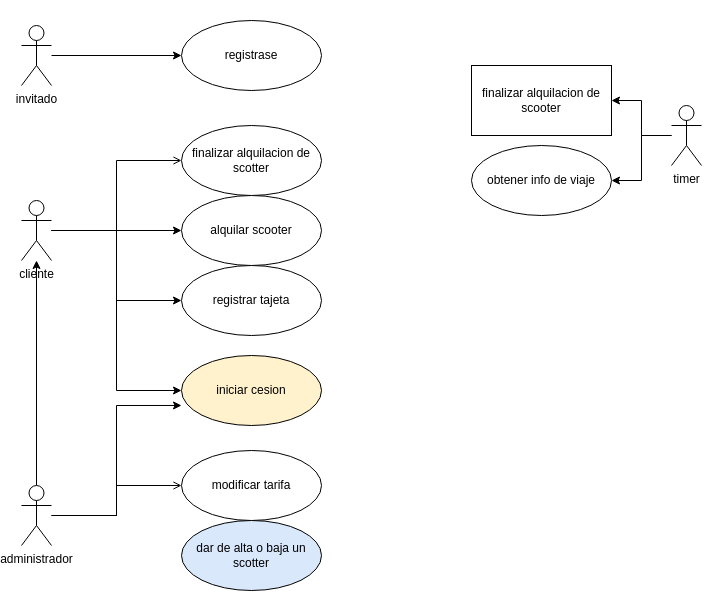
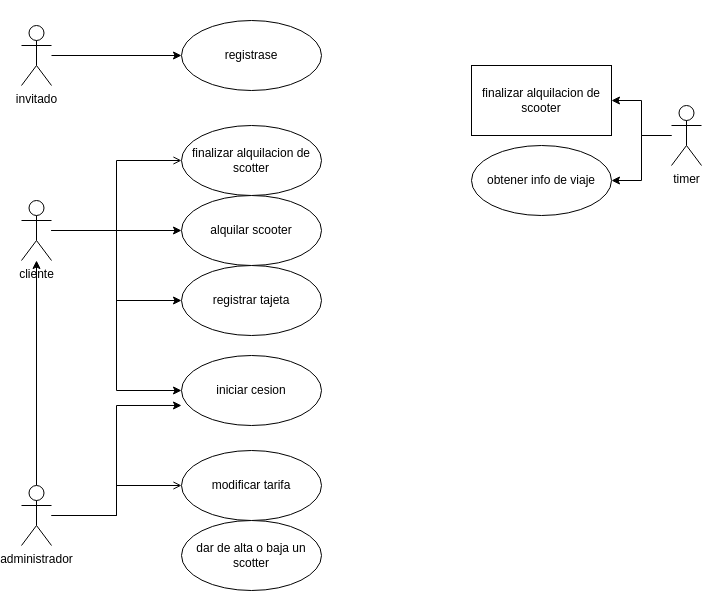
node "iniciar cesion": fillcolor #fff2cc -> #ffffff
node "dar de alta o baja un scotter": fillcolor #dae8fc -> #ffffff
